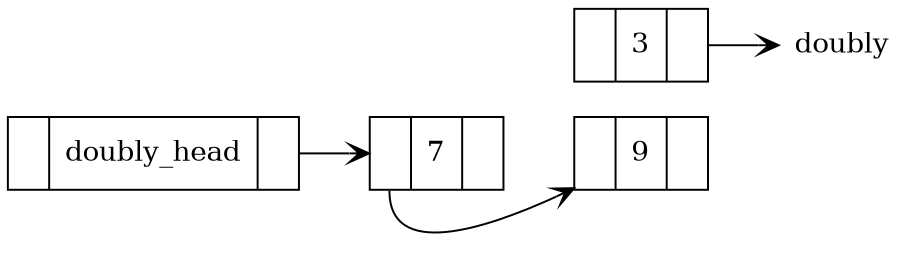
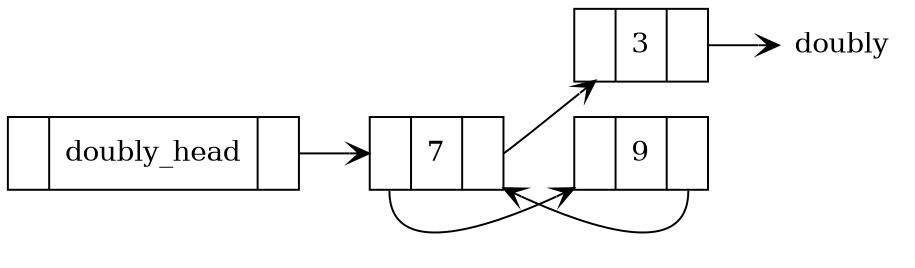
edge "7" -> "3": added
edge "9" -> "7": added
